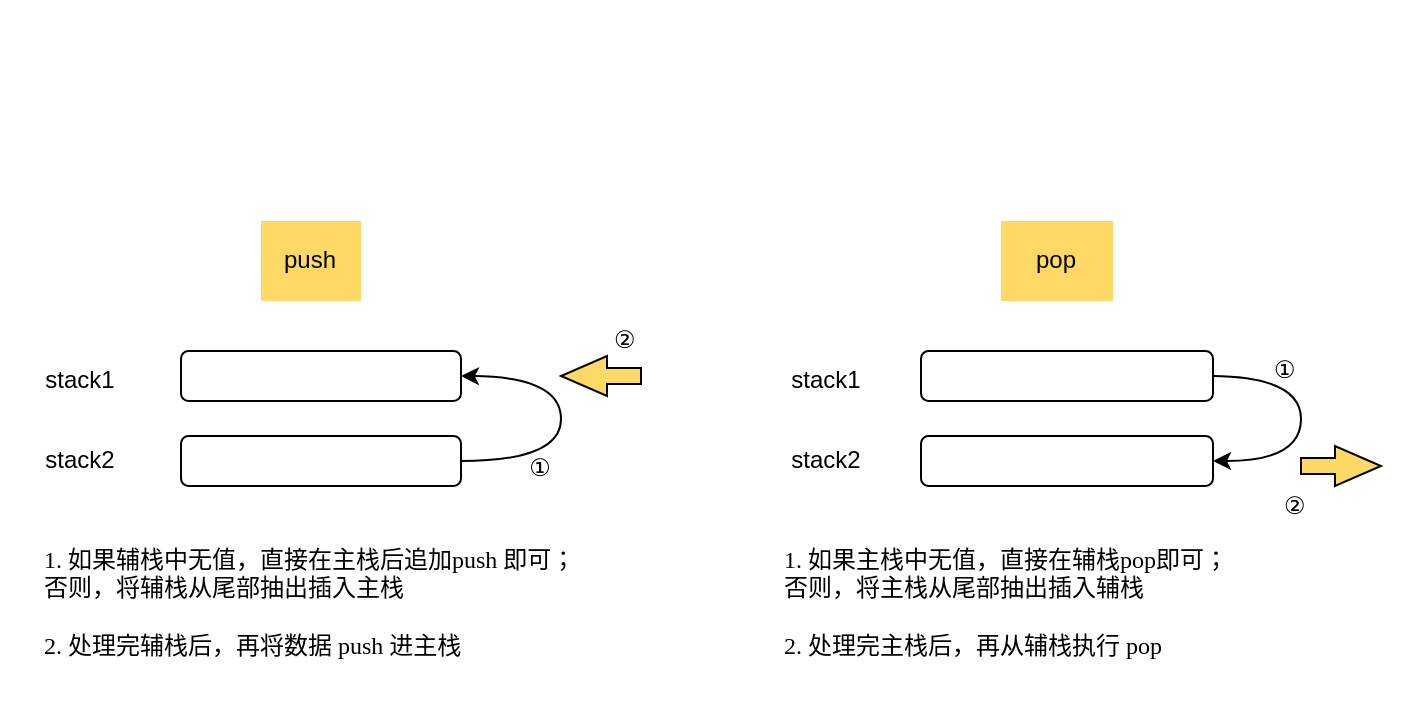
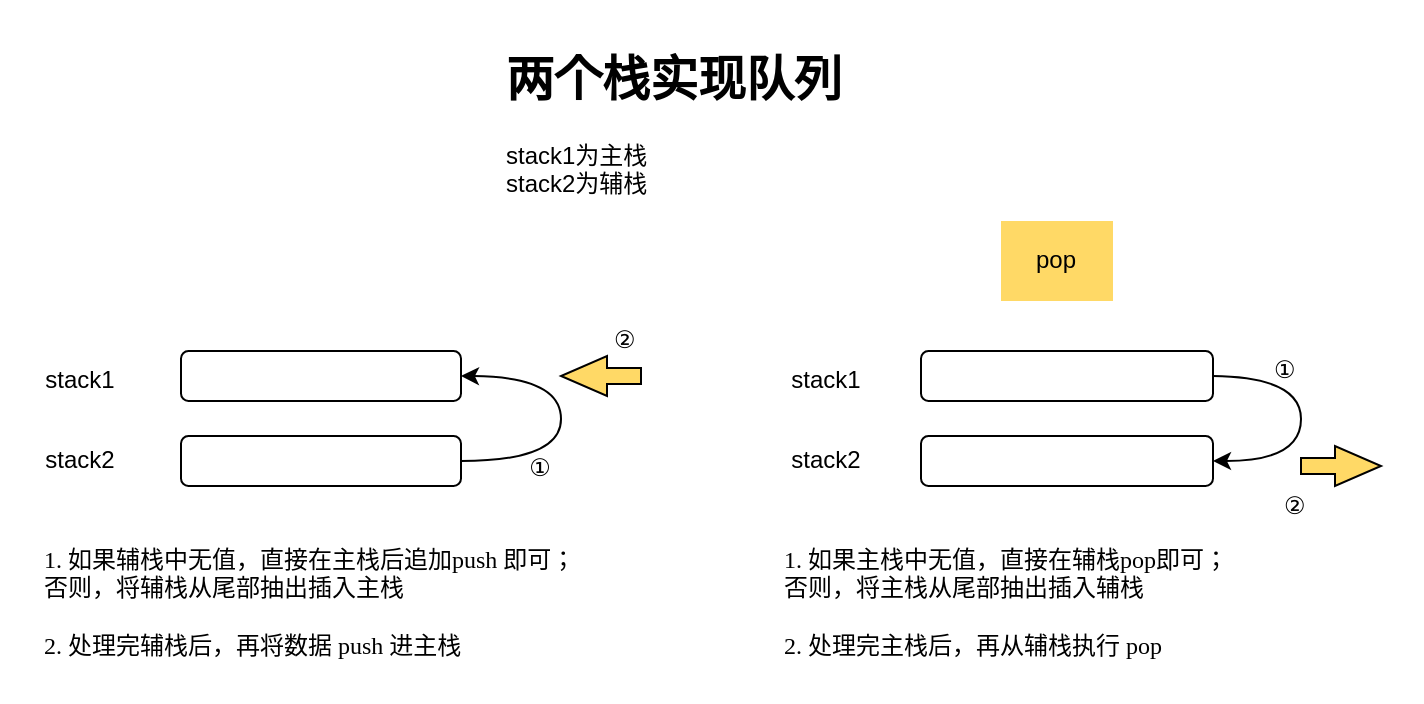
node "两个栈实现队列 stack1为主栈 stack2为辅栈": added
node "push": removed
